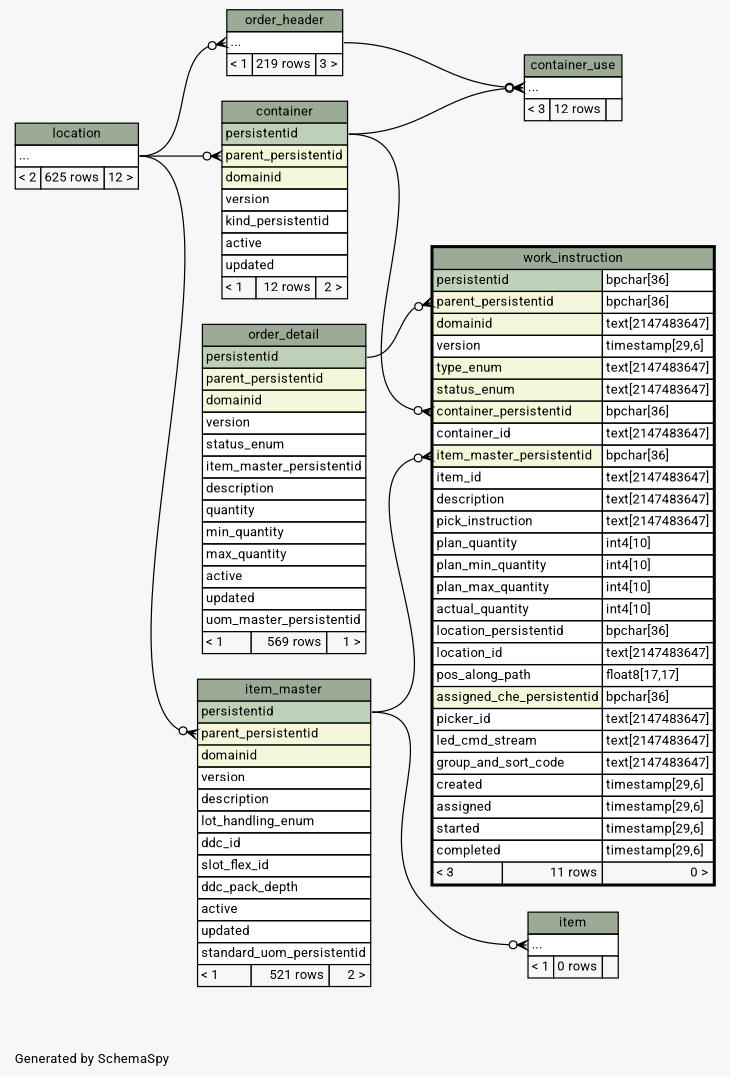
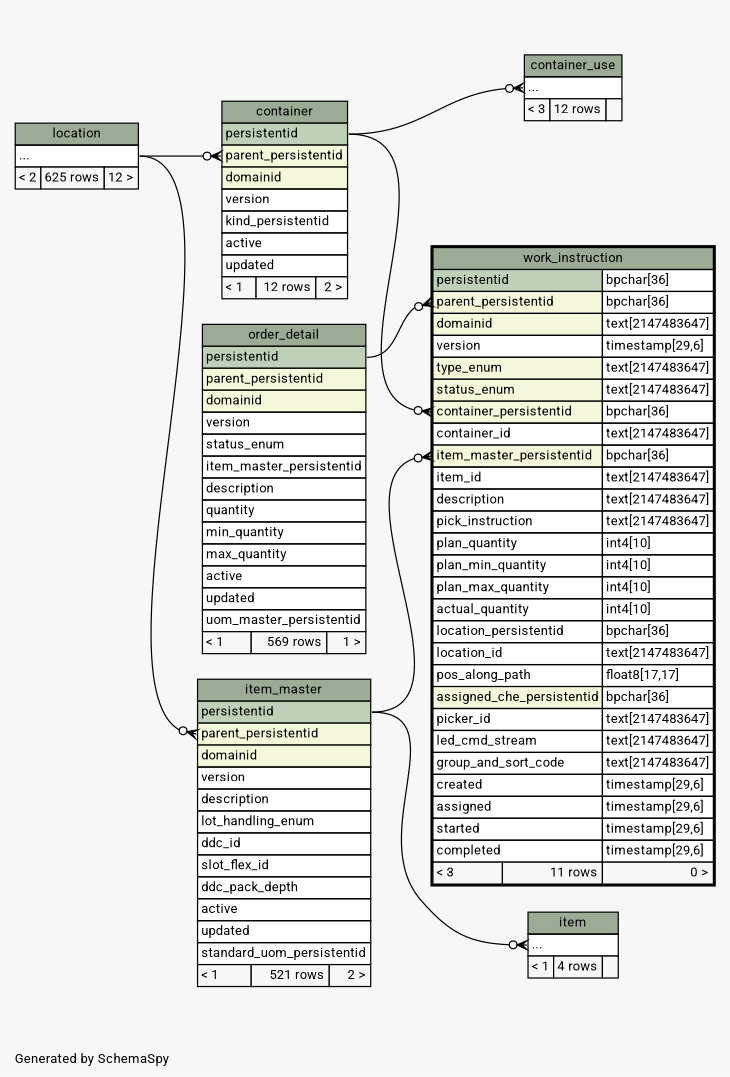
node "order_header": removed
node "item": text "0 rows" -> "4 rows"
